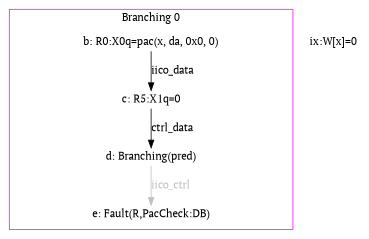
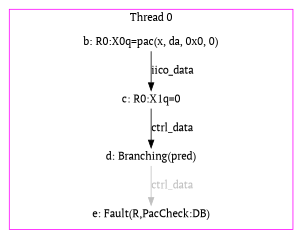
cluster "Branching 0": label "Branching 0" -> "Thread 0"
node "ix:W[x]=0": removed
node "c: R5:X1q=0": label "c: R5:X1q=0" -> "c: R0:X1q=0"
edge "d: Branching(pred)" -> "e: Fault(R,PacCheck:DB)": label "iico_ctrl" -> "ctrl_data"
